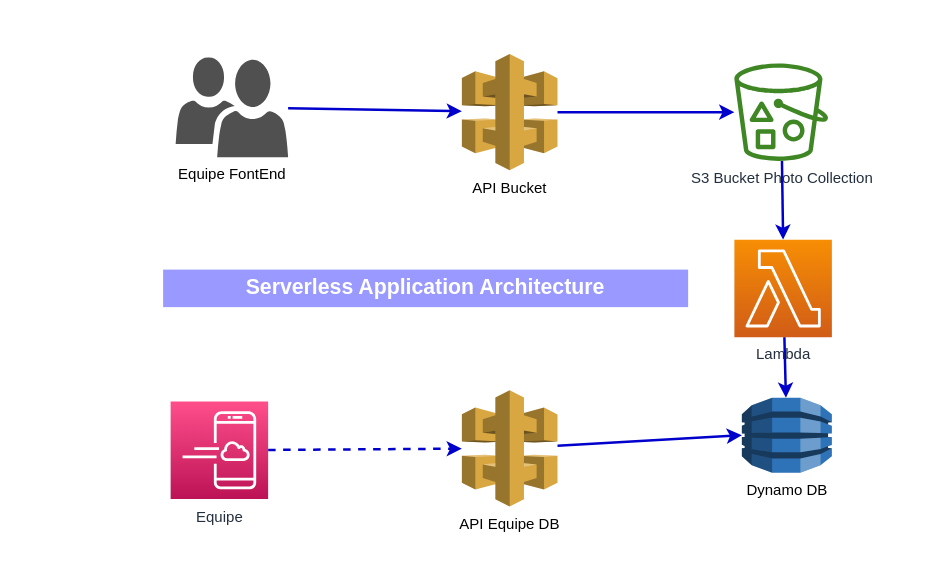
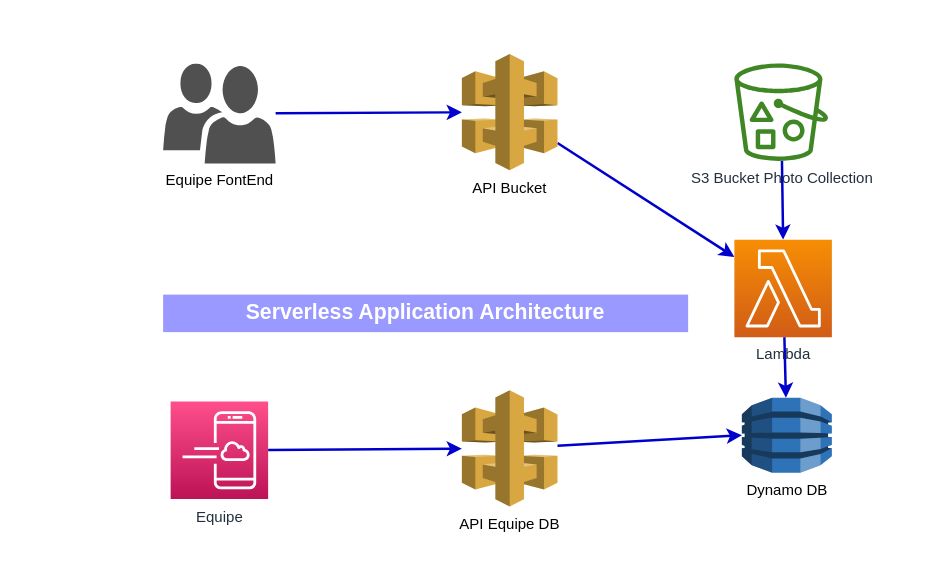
node "Equipe FontEnd": moved (232, 107) -> (219, 113)
edge "API Bucket" -> "S3 Bucket Photo Collection": now "API Bucket" -> "Lambda"
node "Serverless Application Architecture": moved (426, 288) -> (426, 313)
edge "Equipe" -> "API Equipe DB": style dashed -> solid
